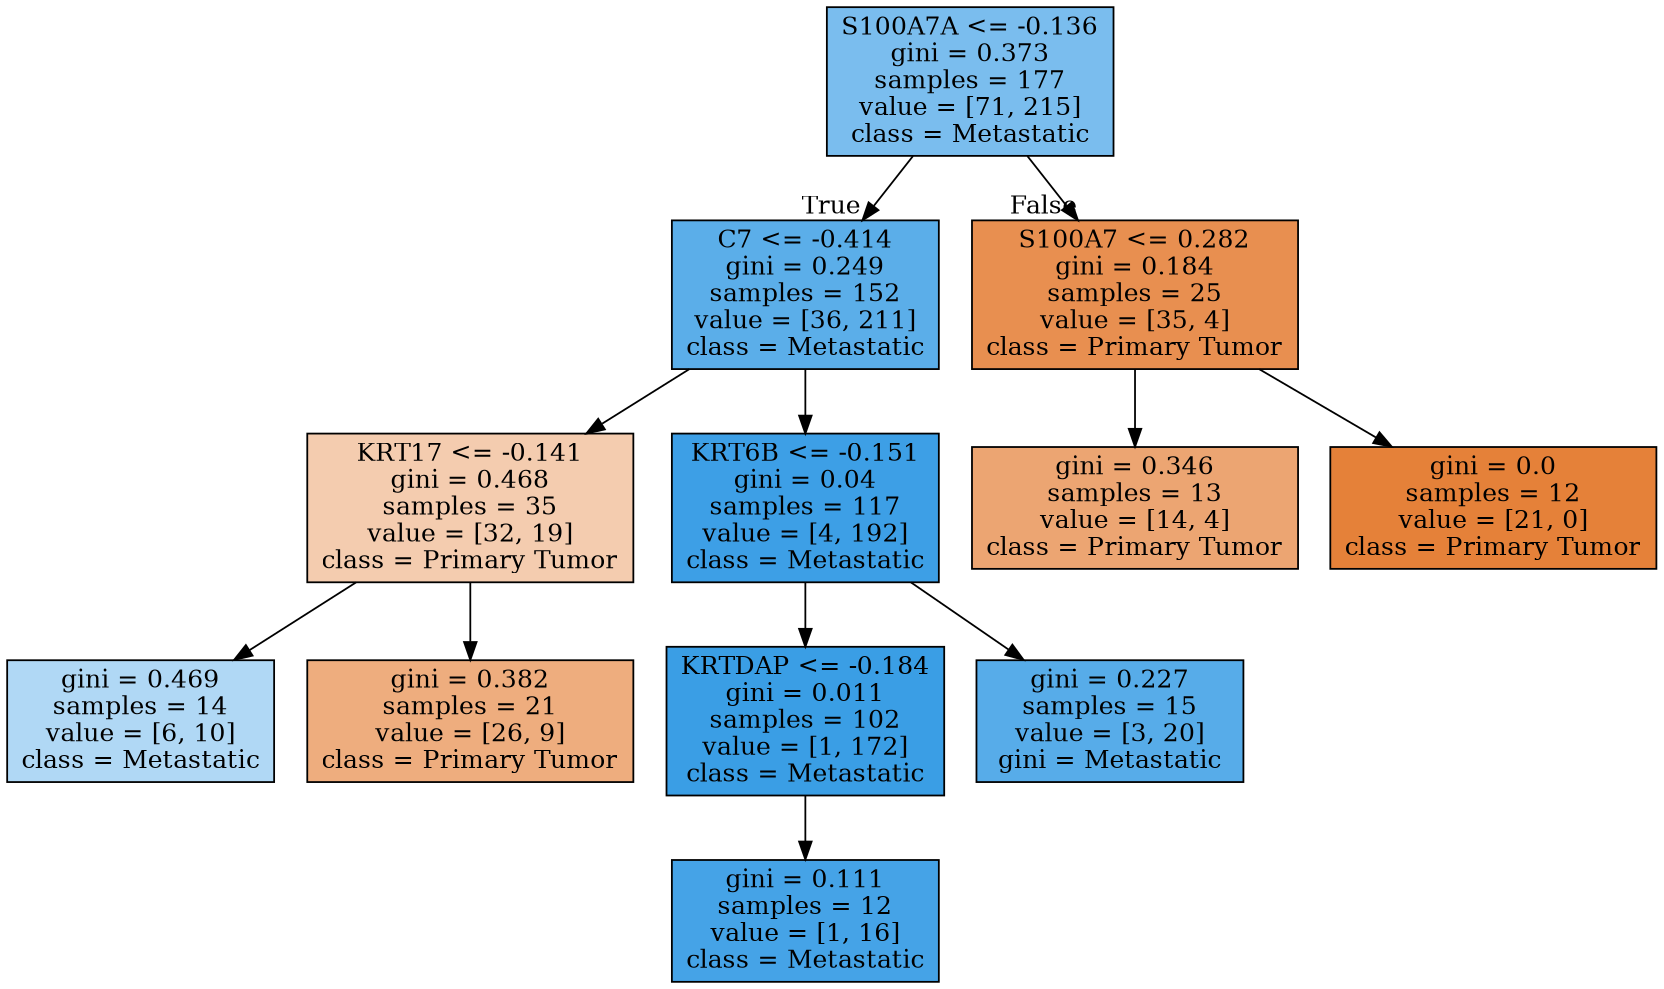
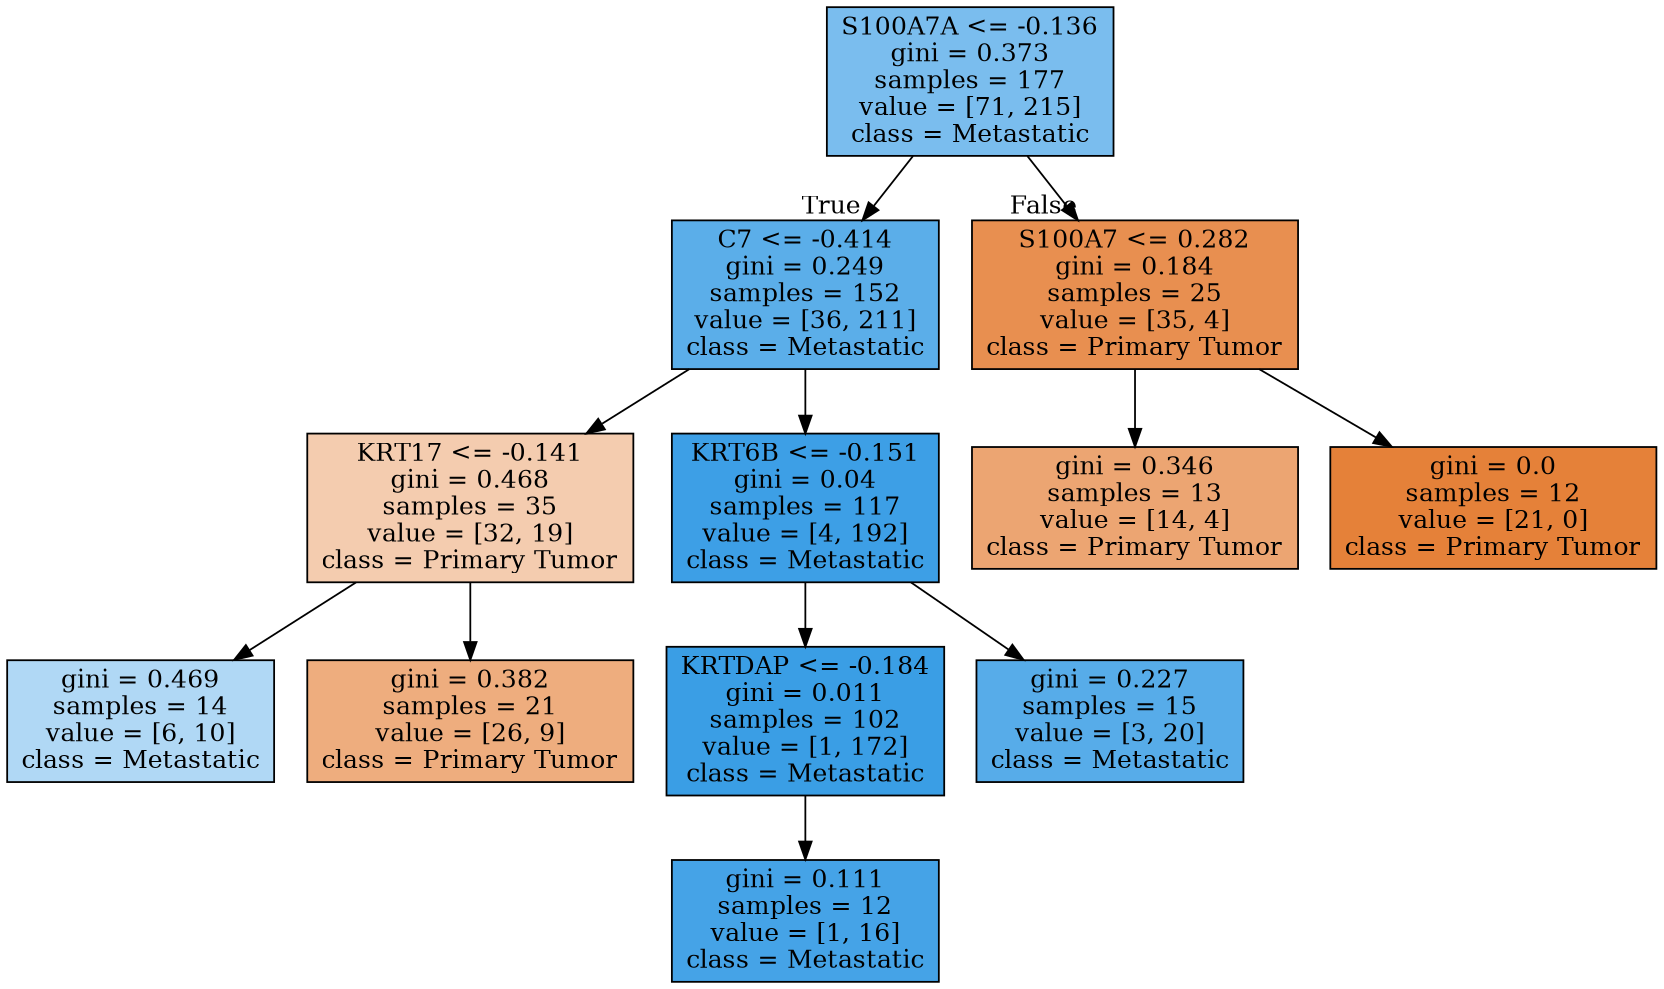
node "gini = 0.227 samples = 15 value = [3, 20] gini = Metastatic": label "gini = 0.227 samples = 15 value = [3, 20] gini = Metastatic" -> "gini = 0.227 samples = 15 value = [3, 20] class = Metastatic"
